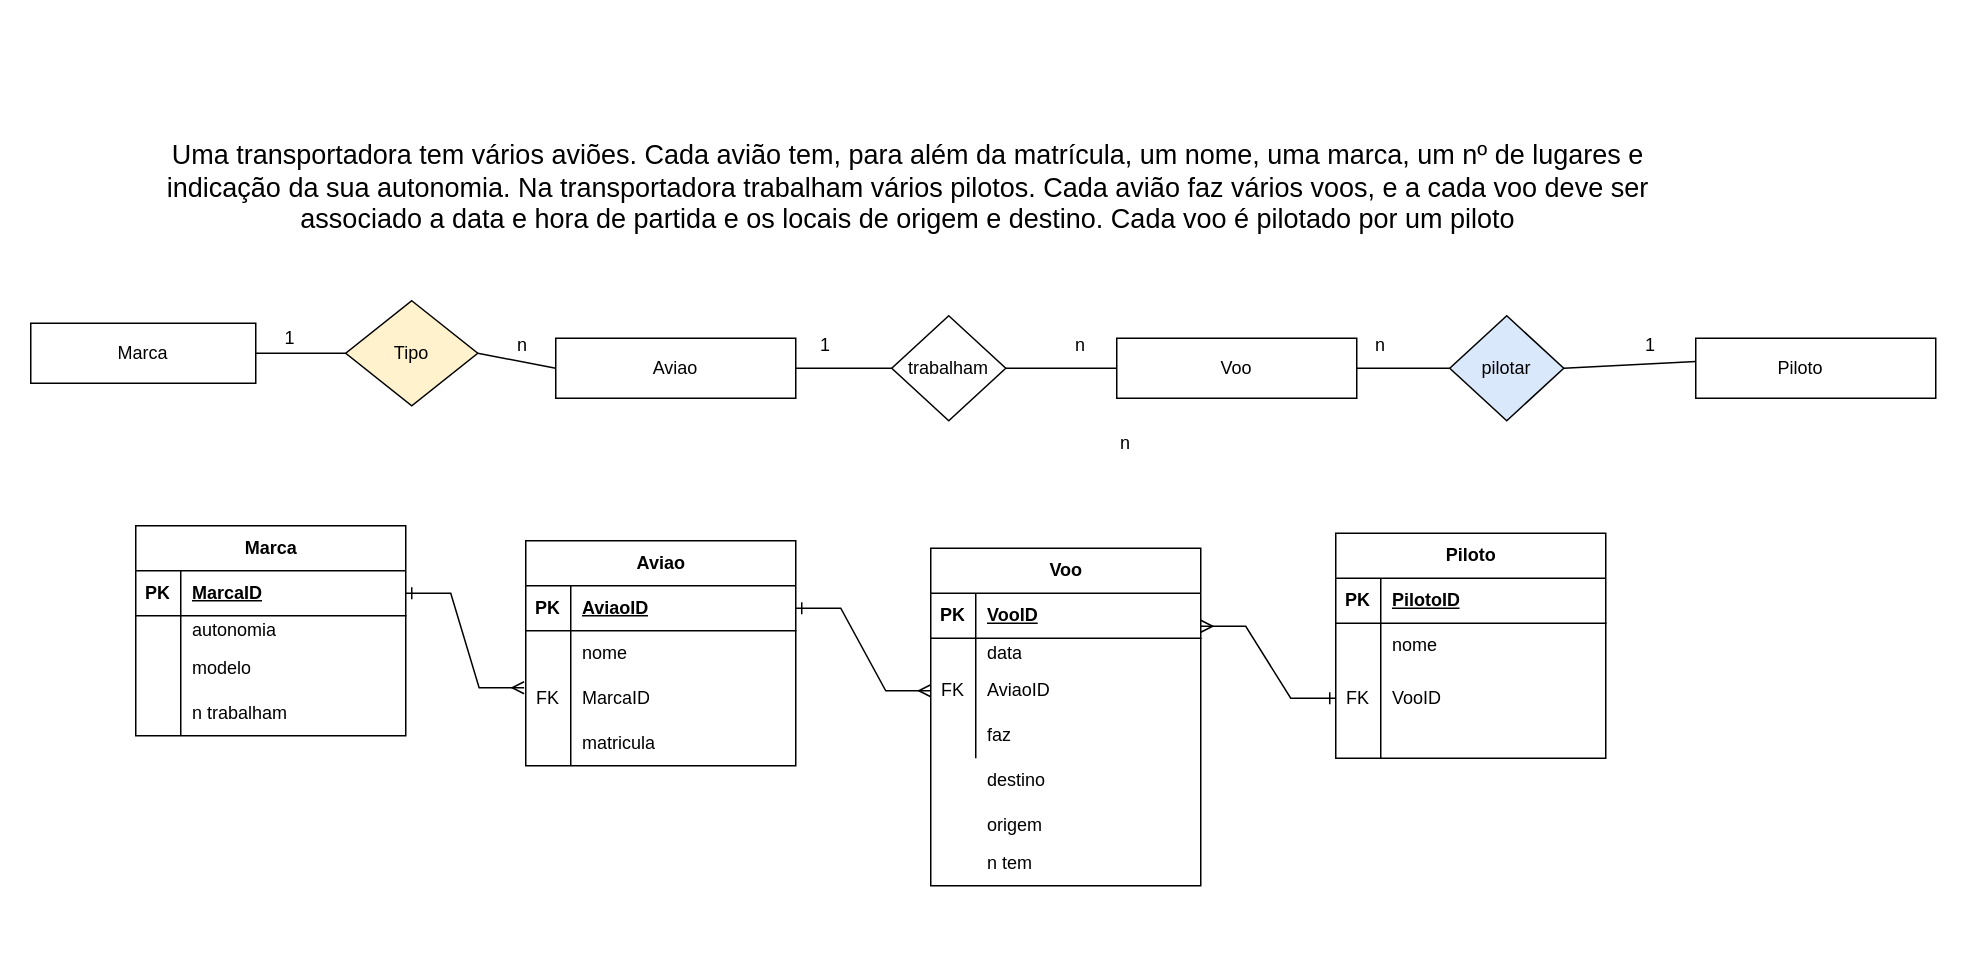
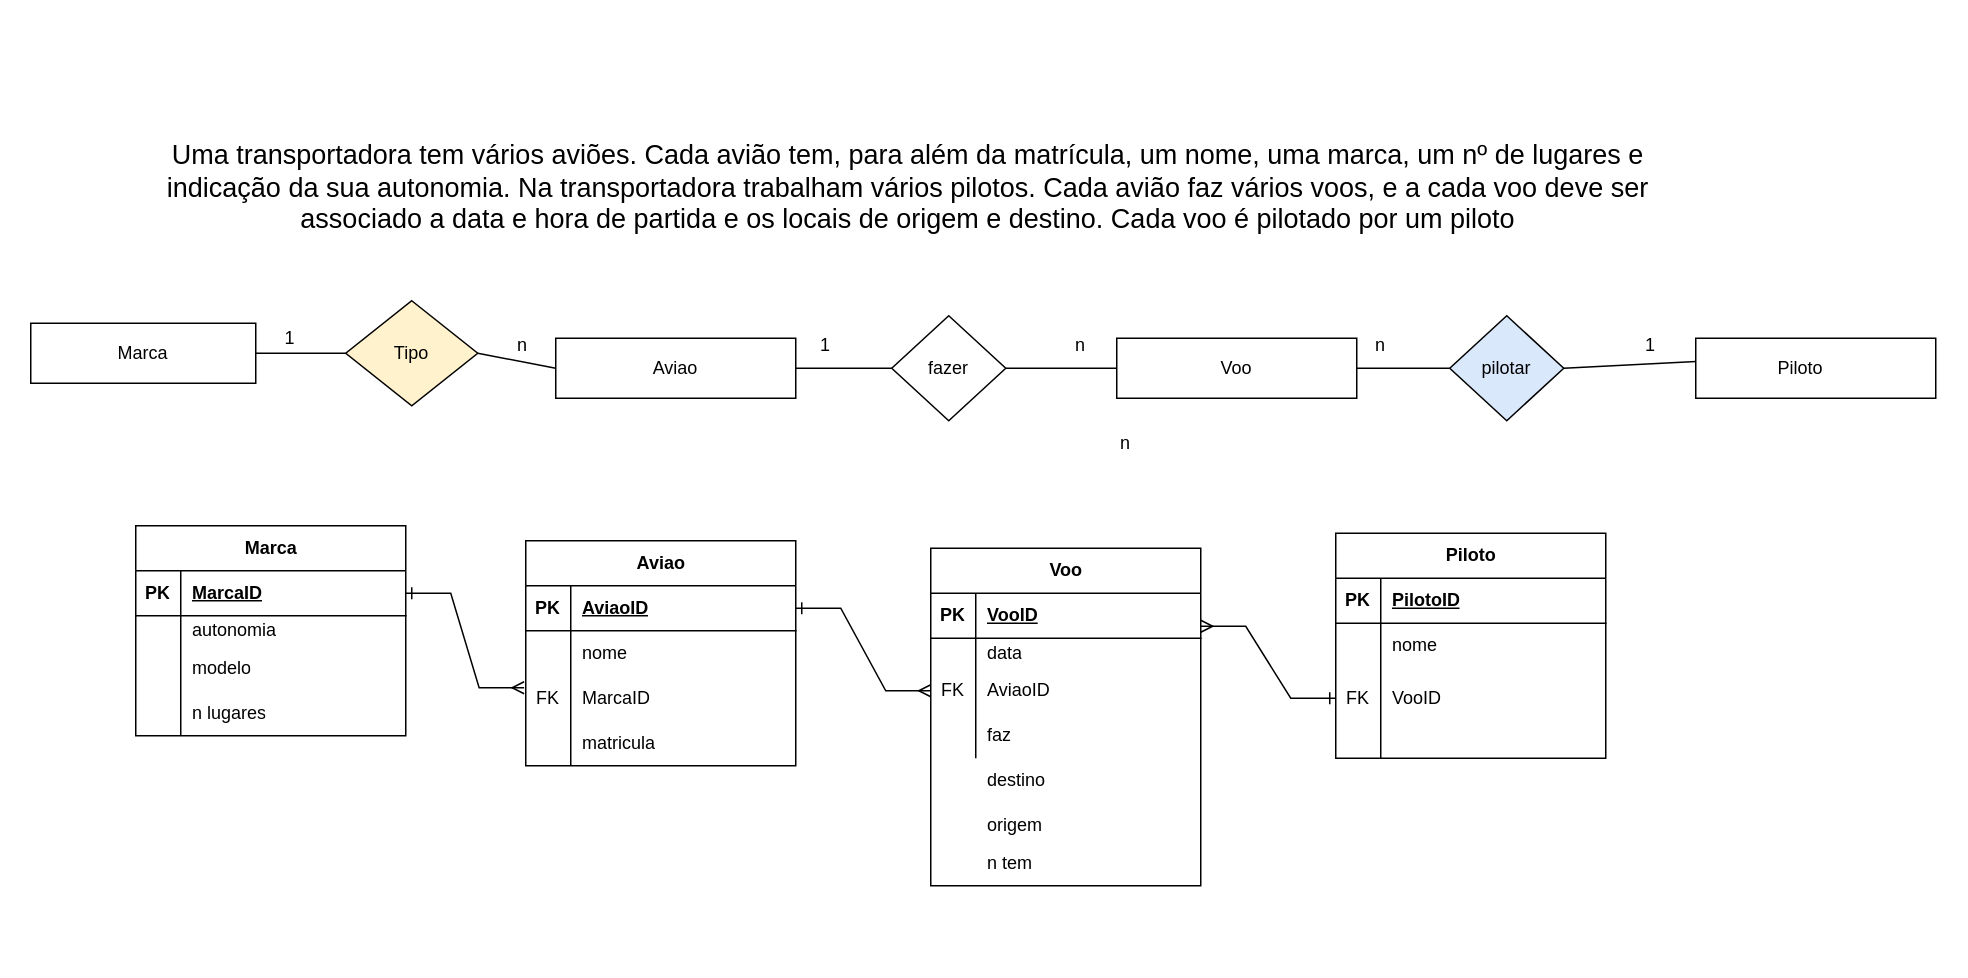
node "trabalham": label "trabalham" -> "fazer"
node "n trabalham": label "n trabalham" -> "n lugares"
